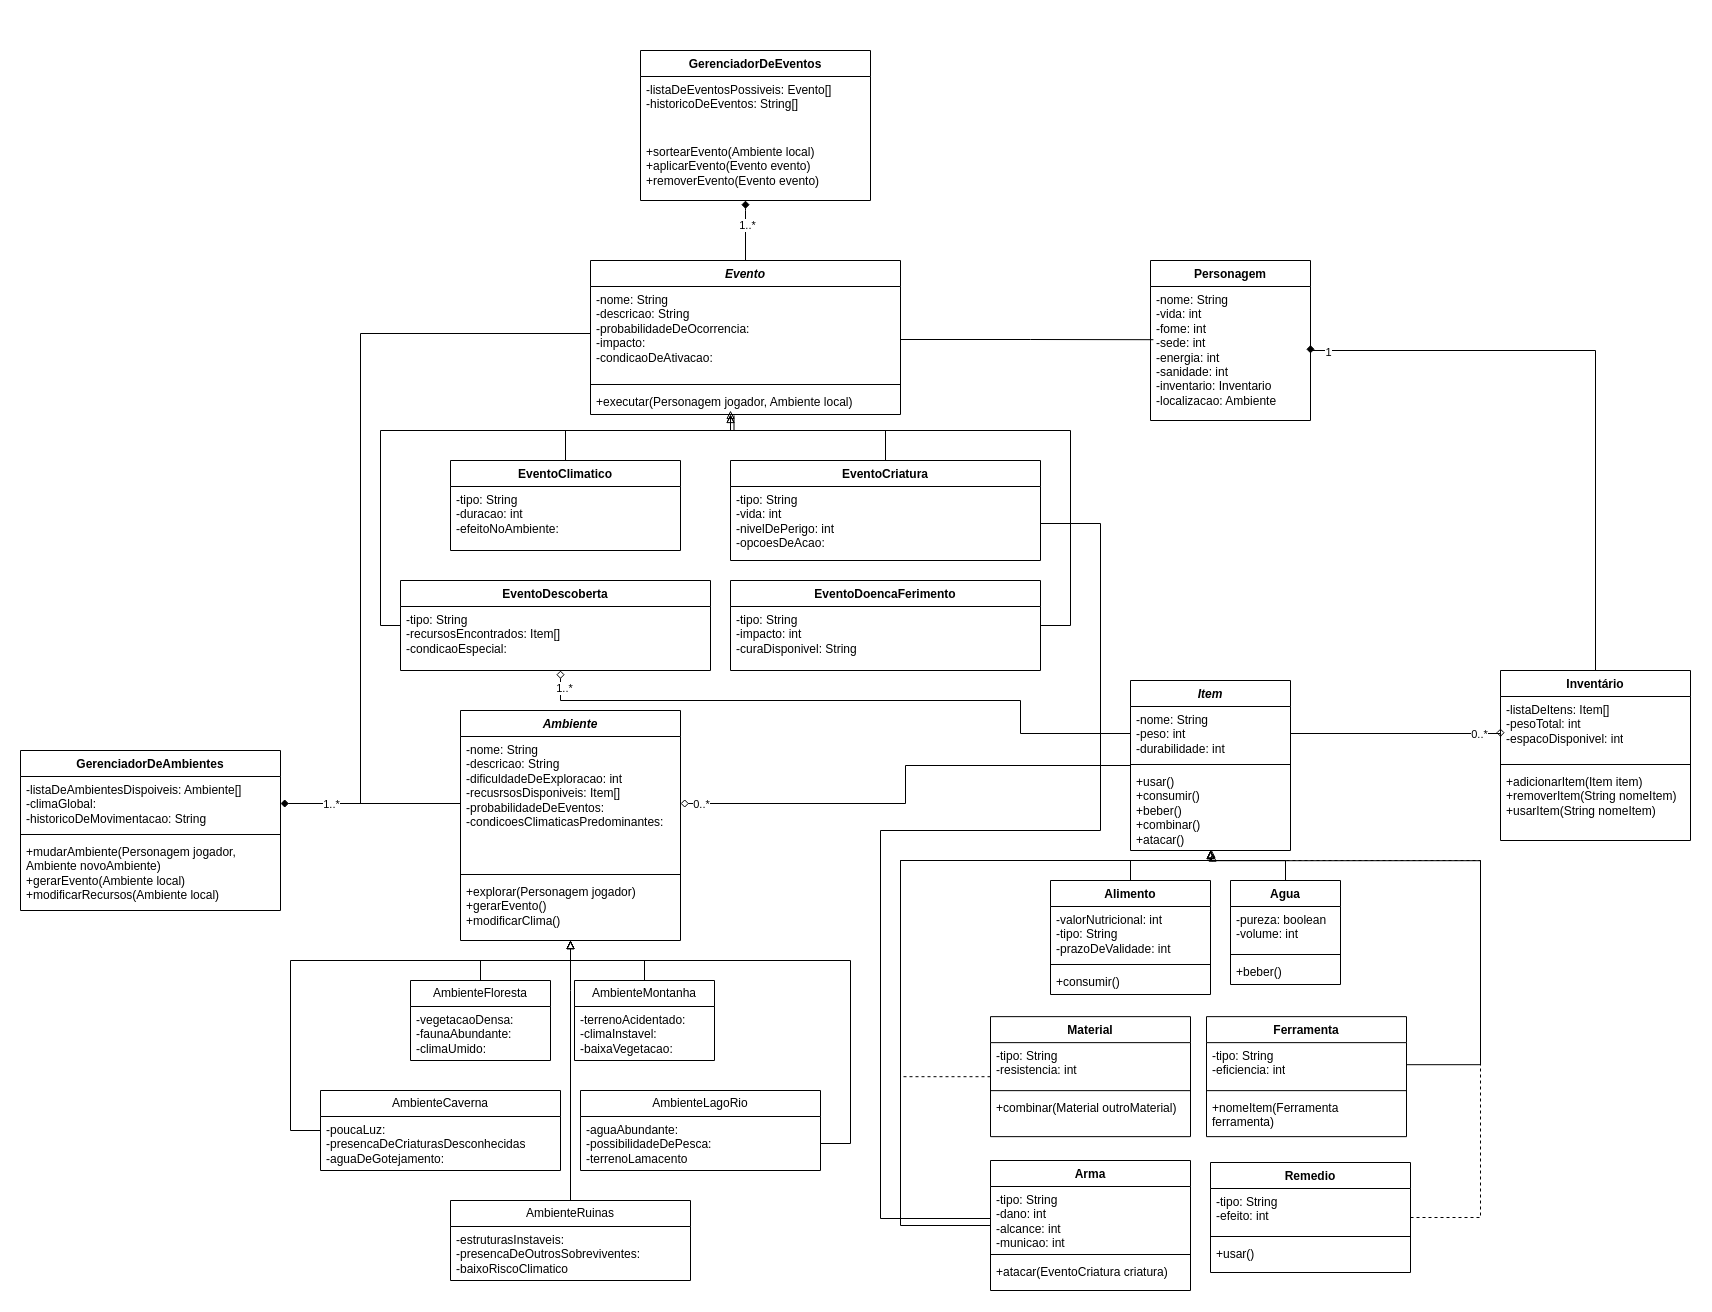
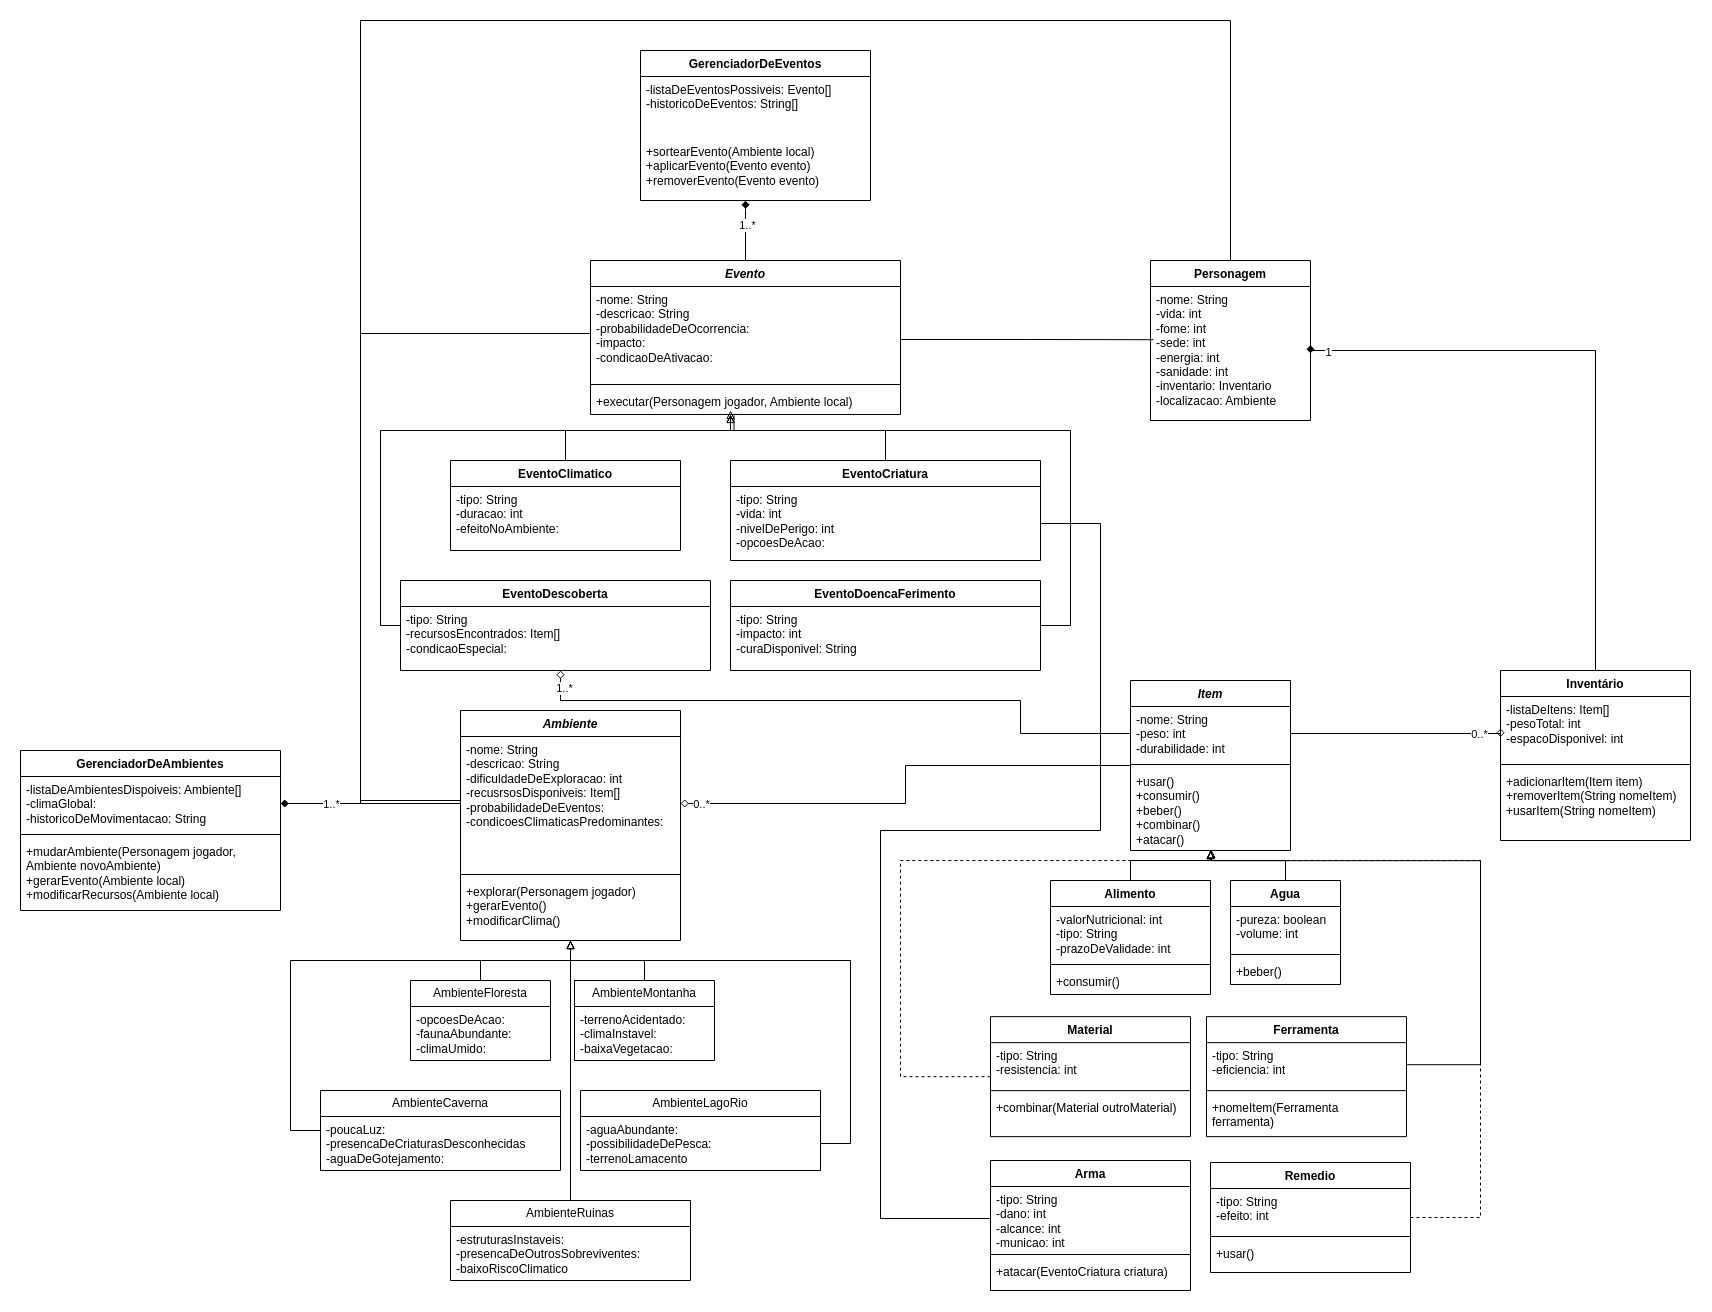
edge "Personagem" -- "Ambiente": added
node "-vegetacaoDensa: -faunaAbundante: -climaUmido:": label "-vegetacaoDensa: -faunaAbundante: -climaUmido:" -> "-opcoesDeAcao: -faunaAbundante: -climaUmido:"
edge "Arma" -> "+usar() +consumir() +beber() +combinar() +atacar()": removed
